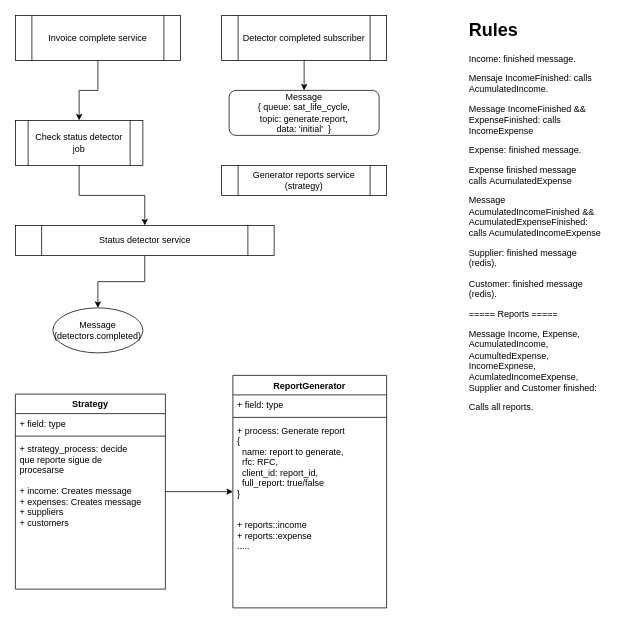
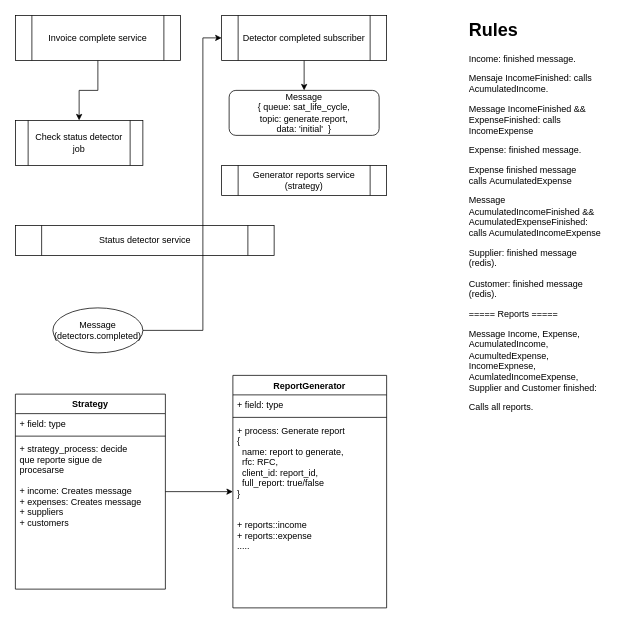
edge "Check status detector job" -> "Status detector service": removed
edge "Status detector service" -> "Message (detectors.completed)": removed
edge "Message (detectors.completed)" -> "Detector completed subscriber": added
